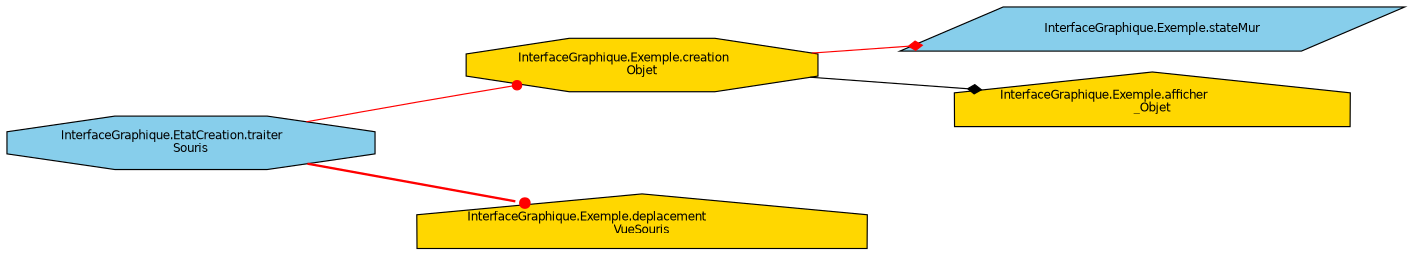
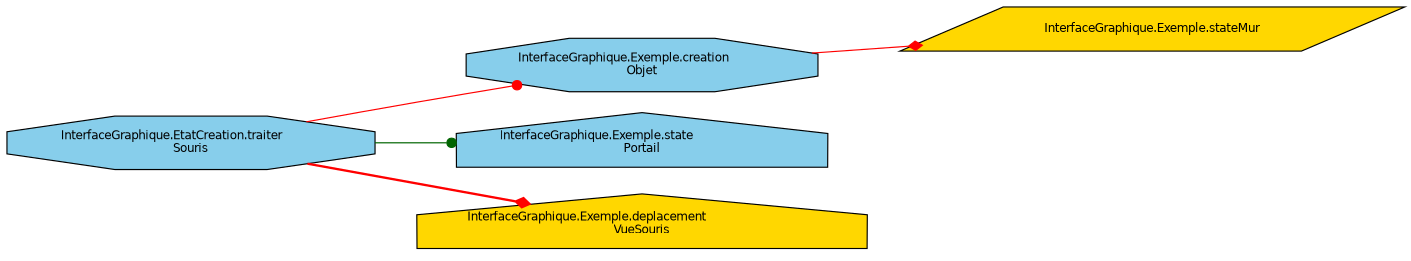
node "InterfaceGraphique.Exemple.stateMur": fillcolor skyblue -> gold
node "InterfaceGraphique.Exemple.creation Objet": fillcolor gold -> skyblue
node "InterfaceGraphique.Exemple.afficher _Objet": removed
node "InterfaceGraphique.Exemple.state Portail": added
edge "InterfaceGraphique.EtatCreation.traiter Souris" -> "InterfaceGraphique.Exemple.deplacement VueSouris": arrowhead dot -> diamond
